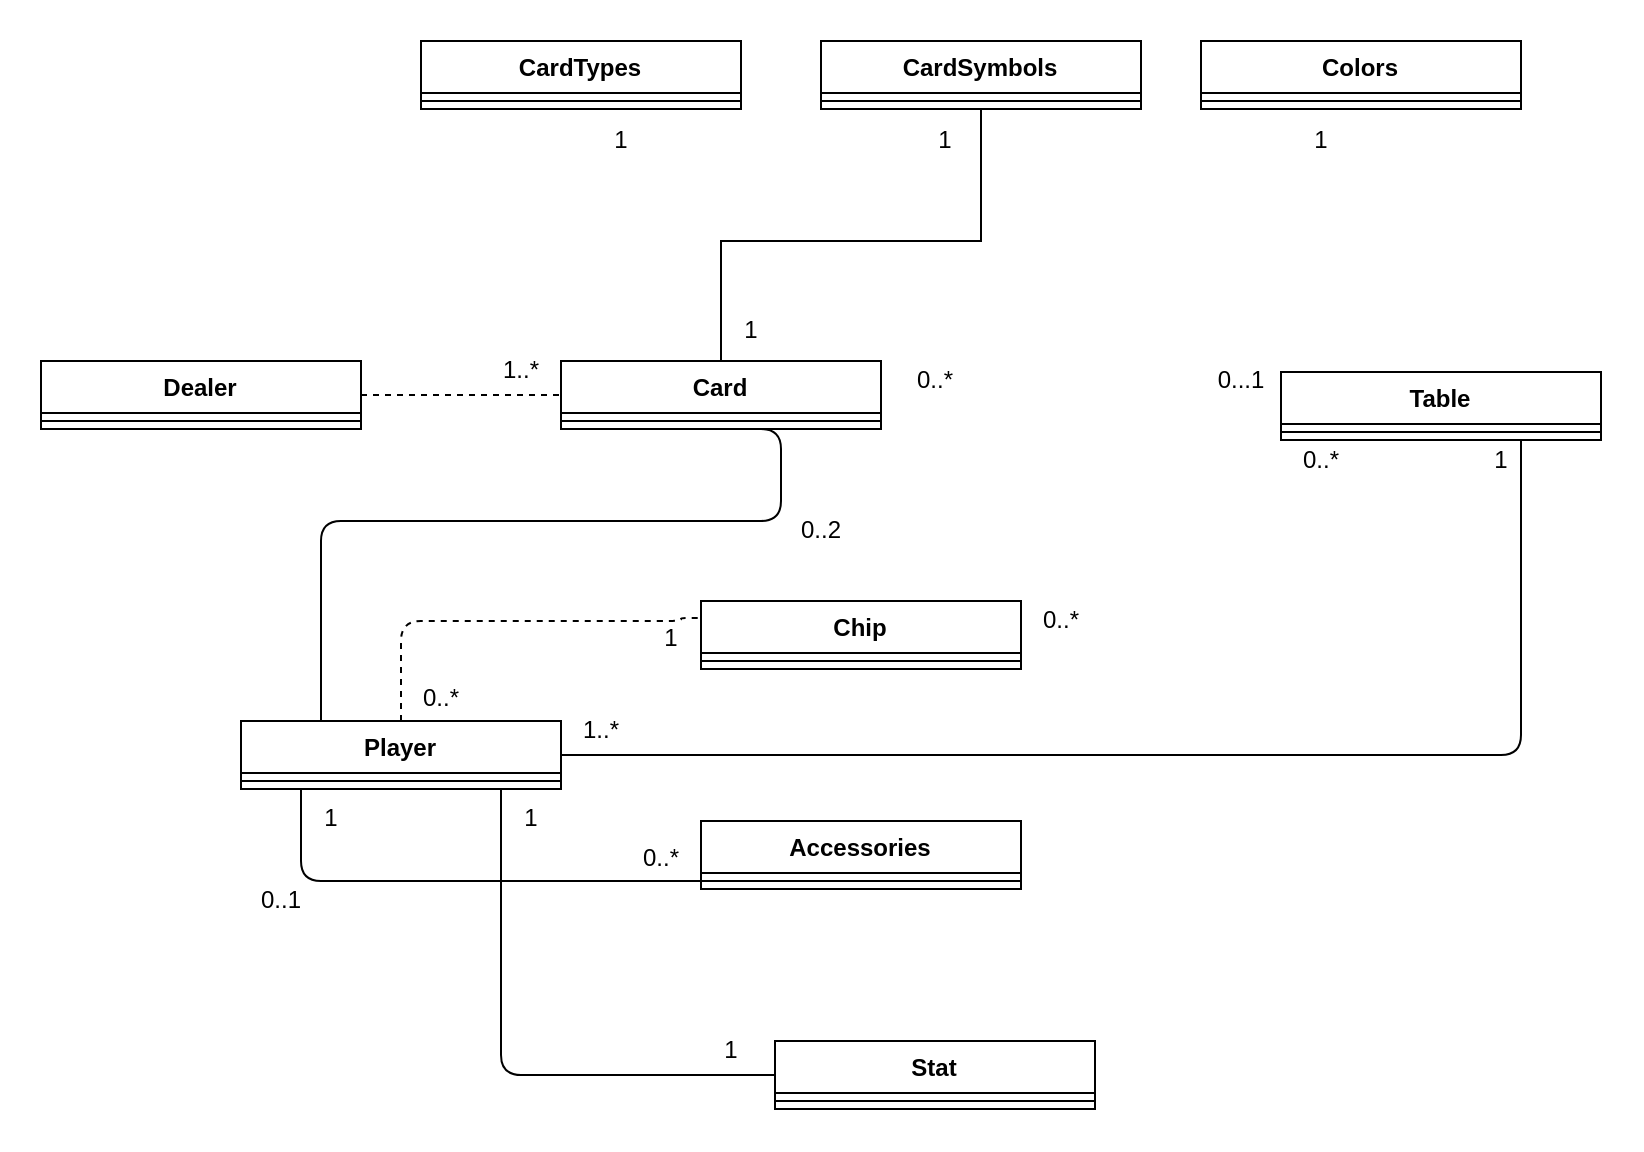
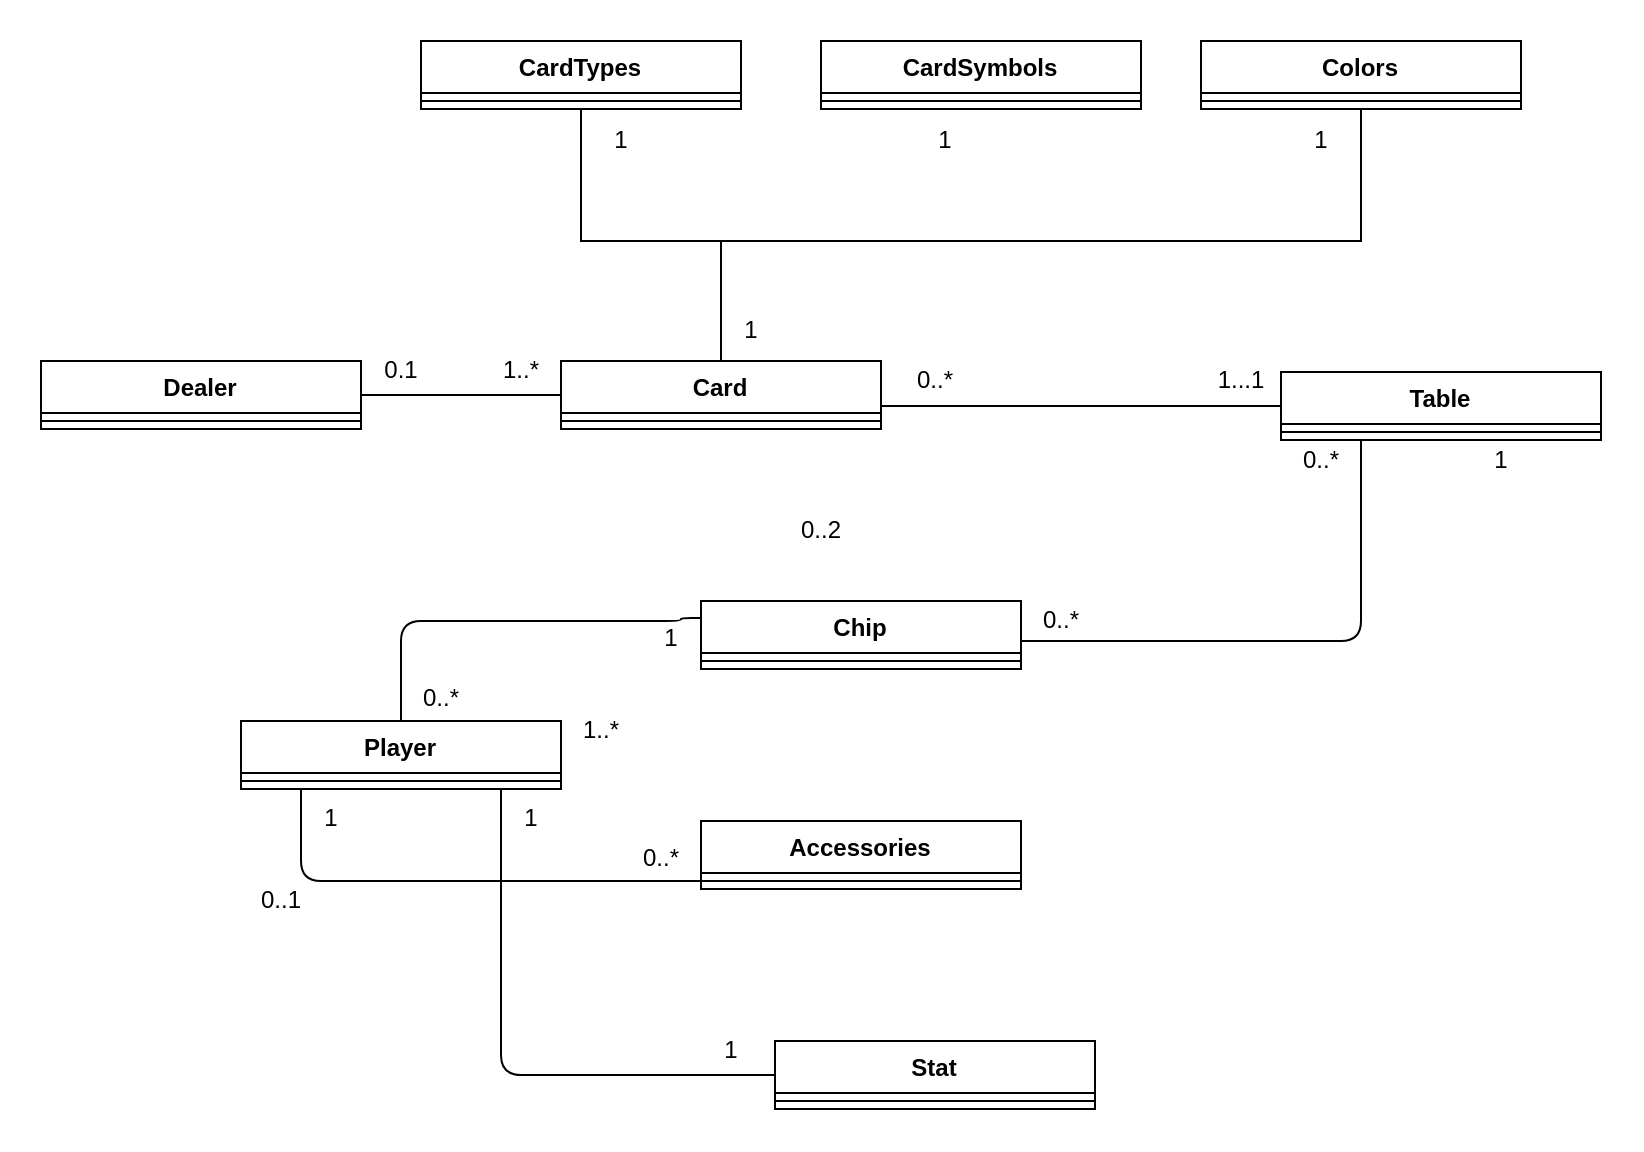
edge "CardSymbols" -- "Card": removed
edge "CardTypes" -- "Card": added
edge "Colors" -- "Card": added
node "0.1": added
node "0...1": label "0...1" -> "1...1"
edge "Dealer" -- "Card": style dashed -> solid
edge "Card" -- "Table": added
edge "Card" -- "Player": removed
edge "Chip" -- "Player": style dashed -> solid
edge "Table" -- "Chip": added
edge "Table" -- "Player": removed
